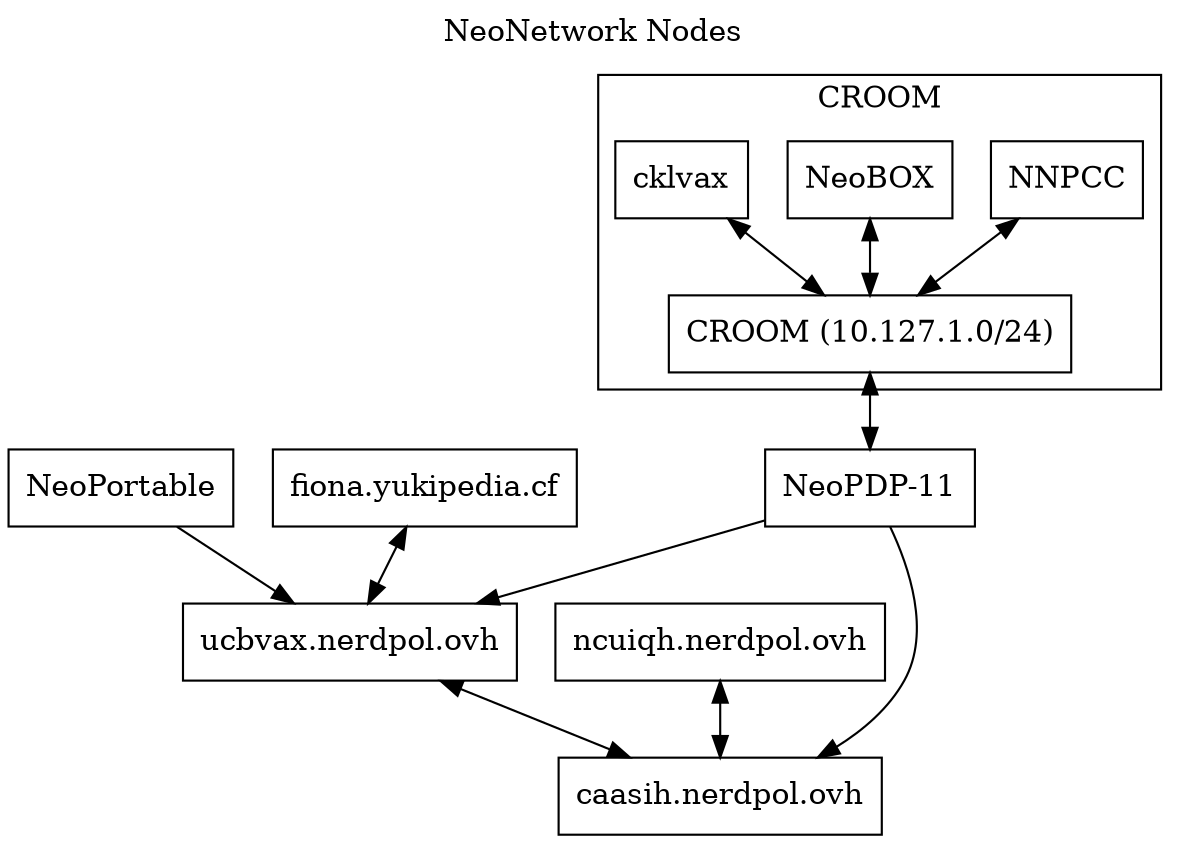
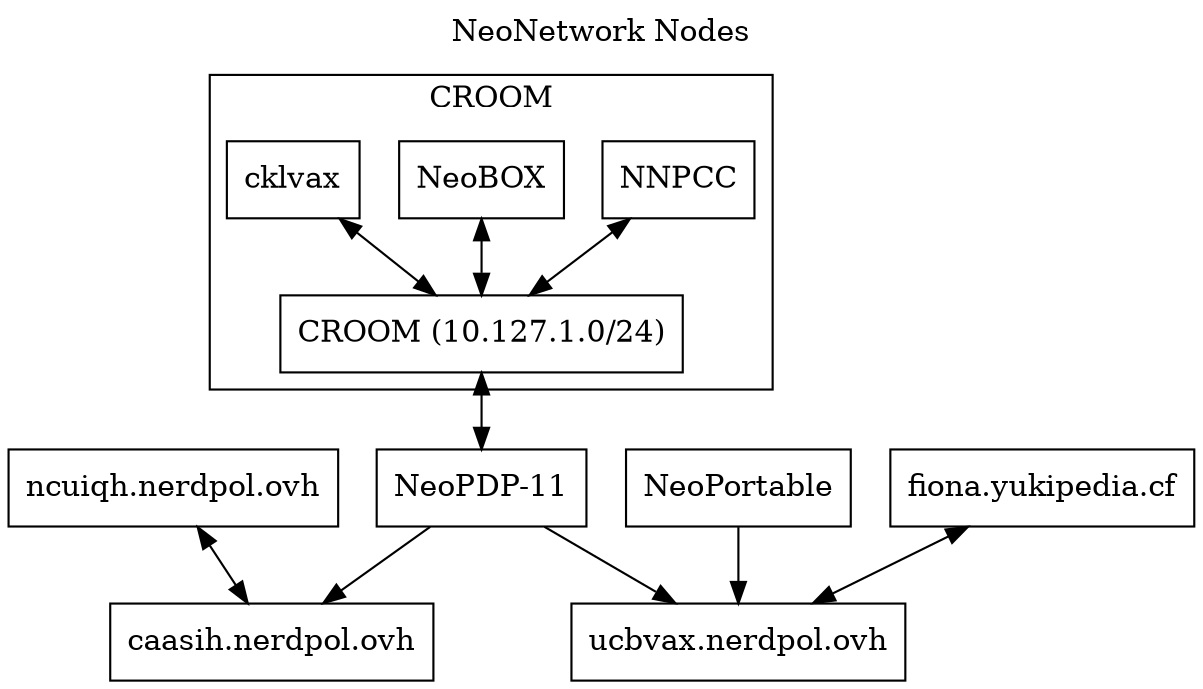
edge "ucbvax.nerdpol.ovh" -- "caasih.nerdpol.ovh": removed
